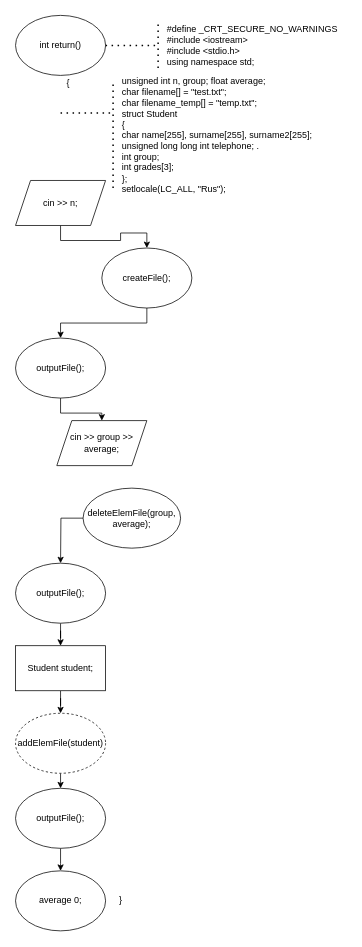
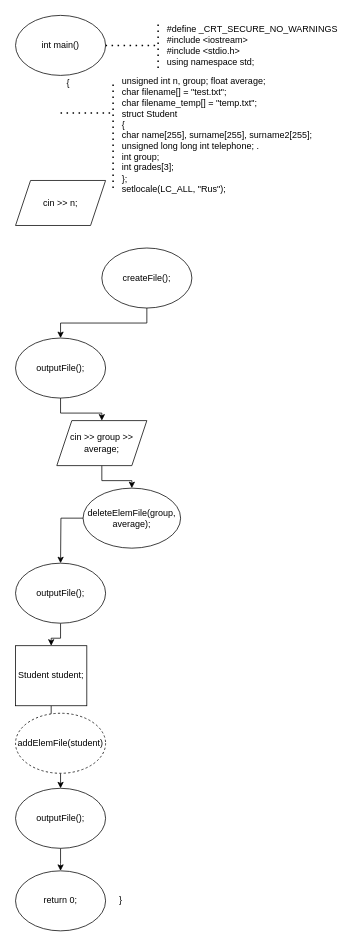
node "int return()": label "int return()" -> "int main()"
edge "cin >> n;" -> "createFile();": removed
edge "cin >> group >> average;" -> "deleteElemFile(group, average);": added
node "Student student;": size 90x45 -> 71x60
node "average 0;": label "average 0;" -> "return 0;"
